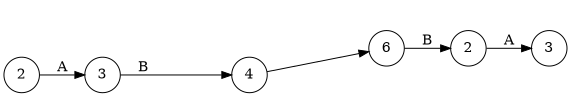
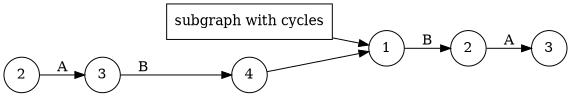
node "subgraph with cycles": added
node "6": label "6" -> "1"
